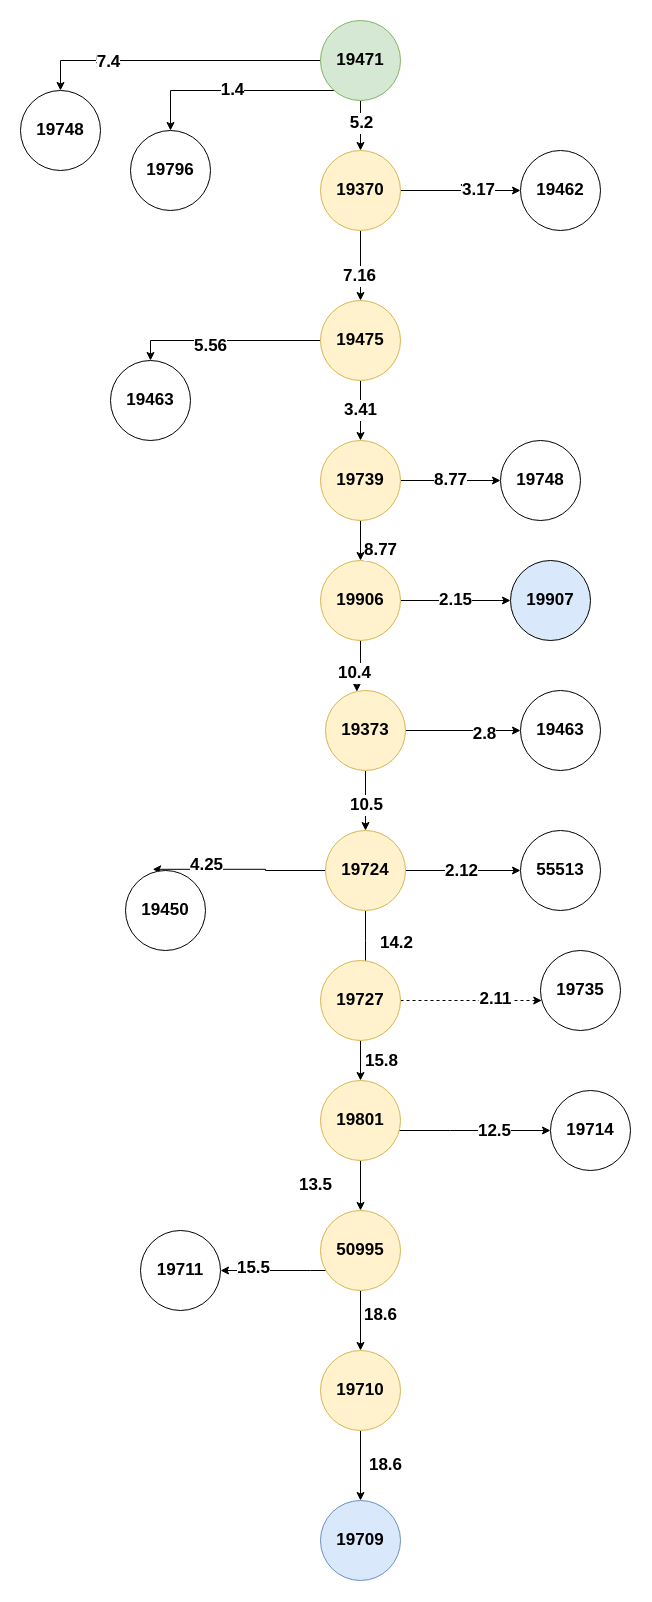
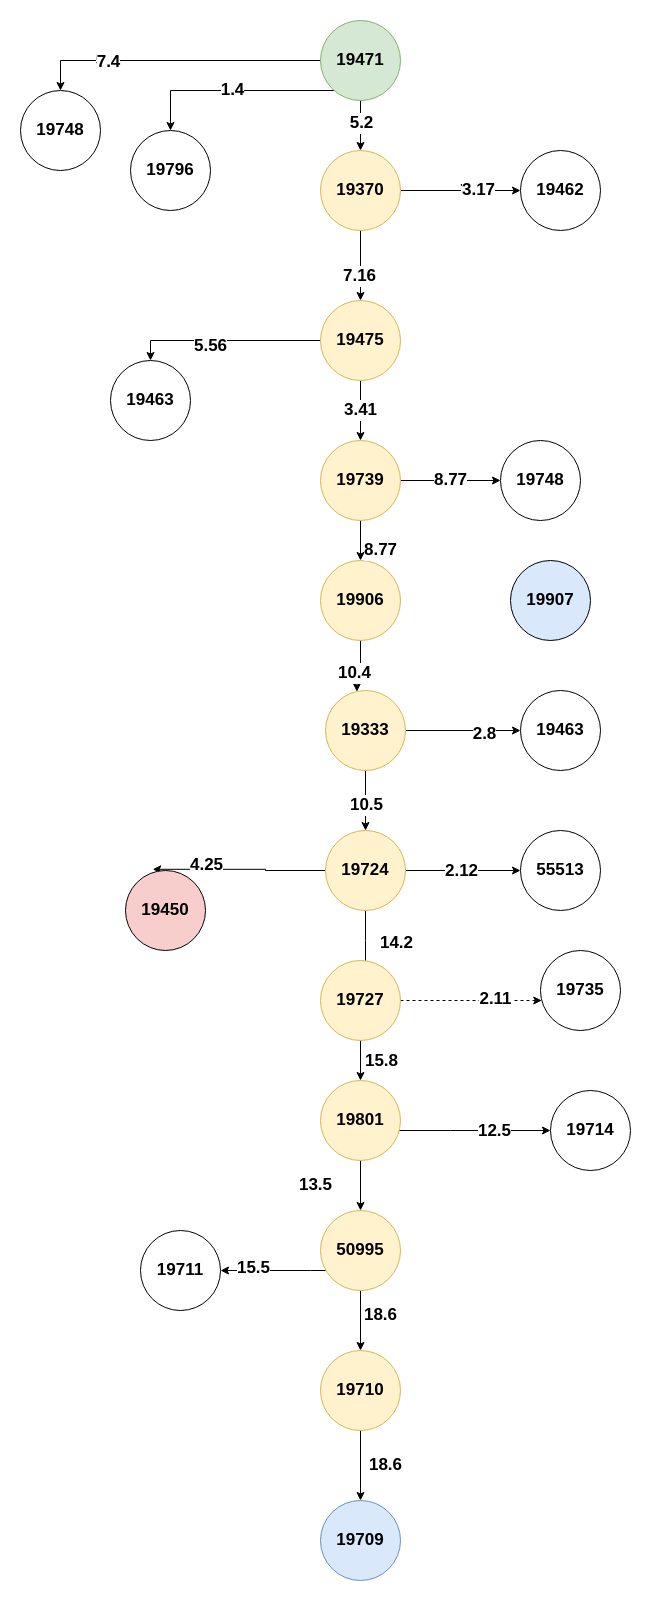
edge "19906" -> "19907": removed, label "2.15"
node "19373": label "19373" -> "19333"
node "19450": fillcolor #ffffff -> #f8cecc
